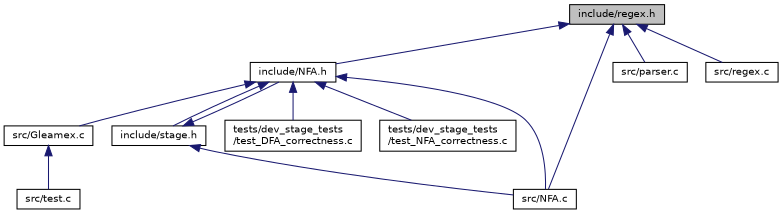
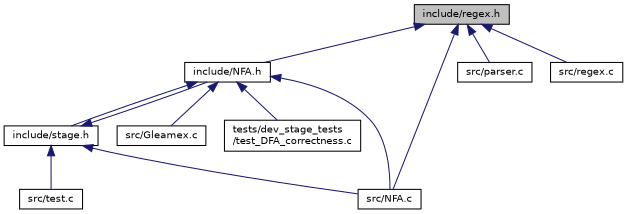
node "tests/dev_stage_tests /test_NFA_correctness.c": removed
edge "src/test.c" -> "src/Gleamex.c": now "src/test.c" -> "include/stage.h"
